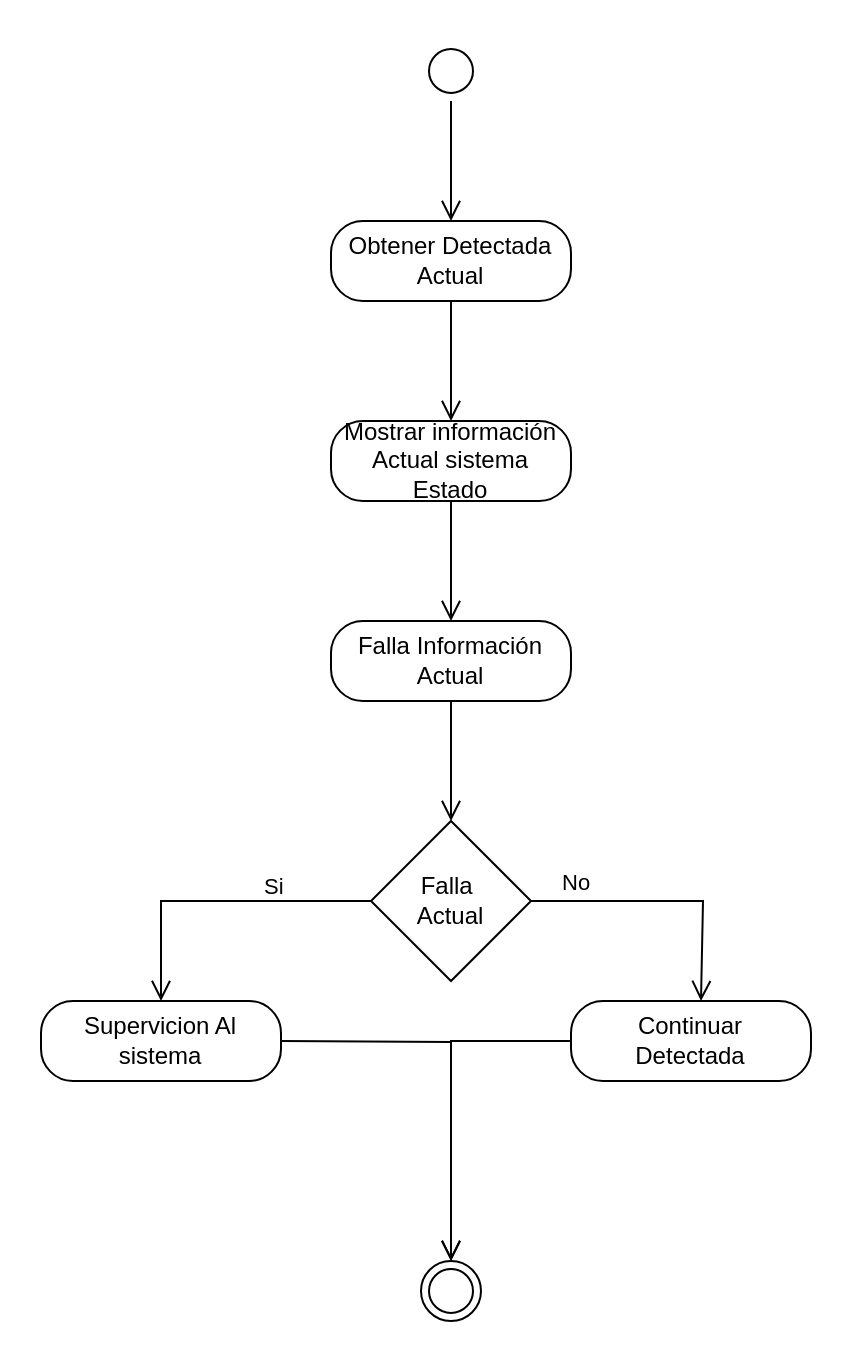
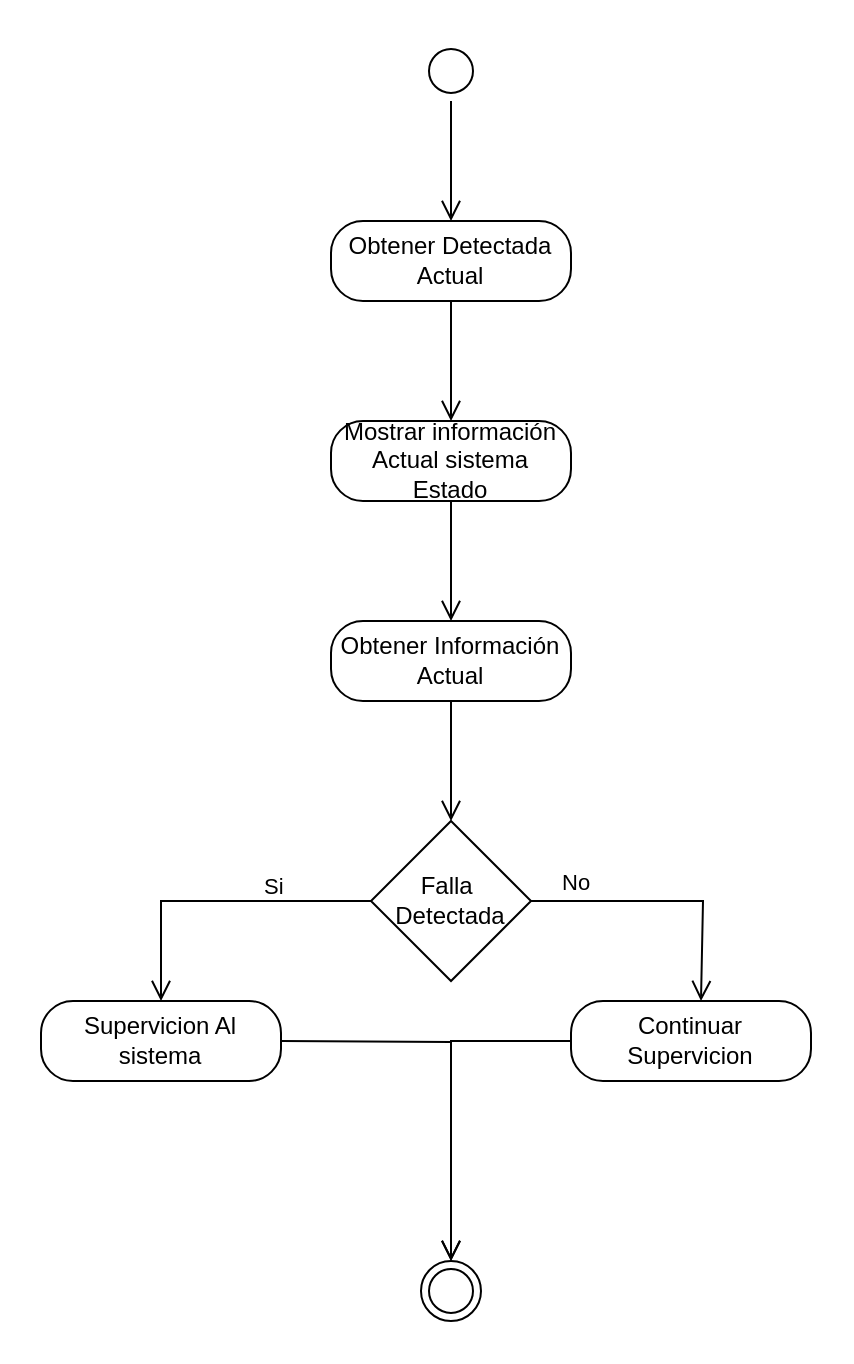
node "Falla Información Actual": label "Falla Información Actual" -> "Obtener Información Actual"
node "Falla Actual": label "Falla Actual" -> "Falla Detectada"
node "Continuar Detectada": label "Continuar Detectada" -> "Continuar Supervicion"
